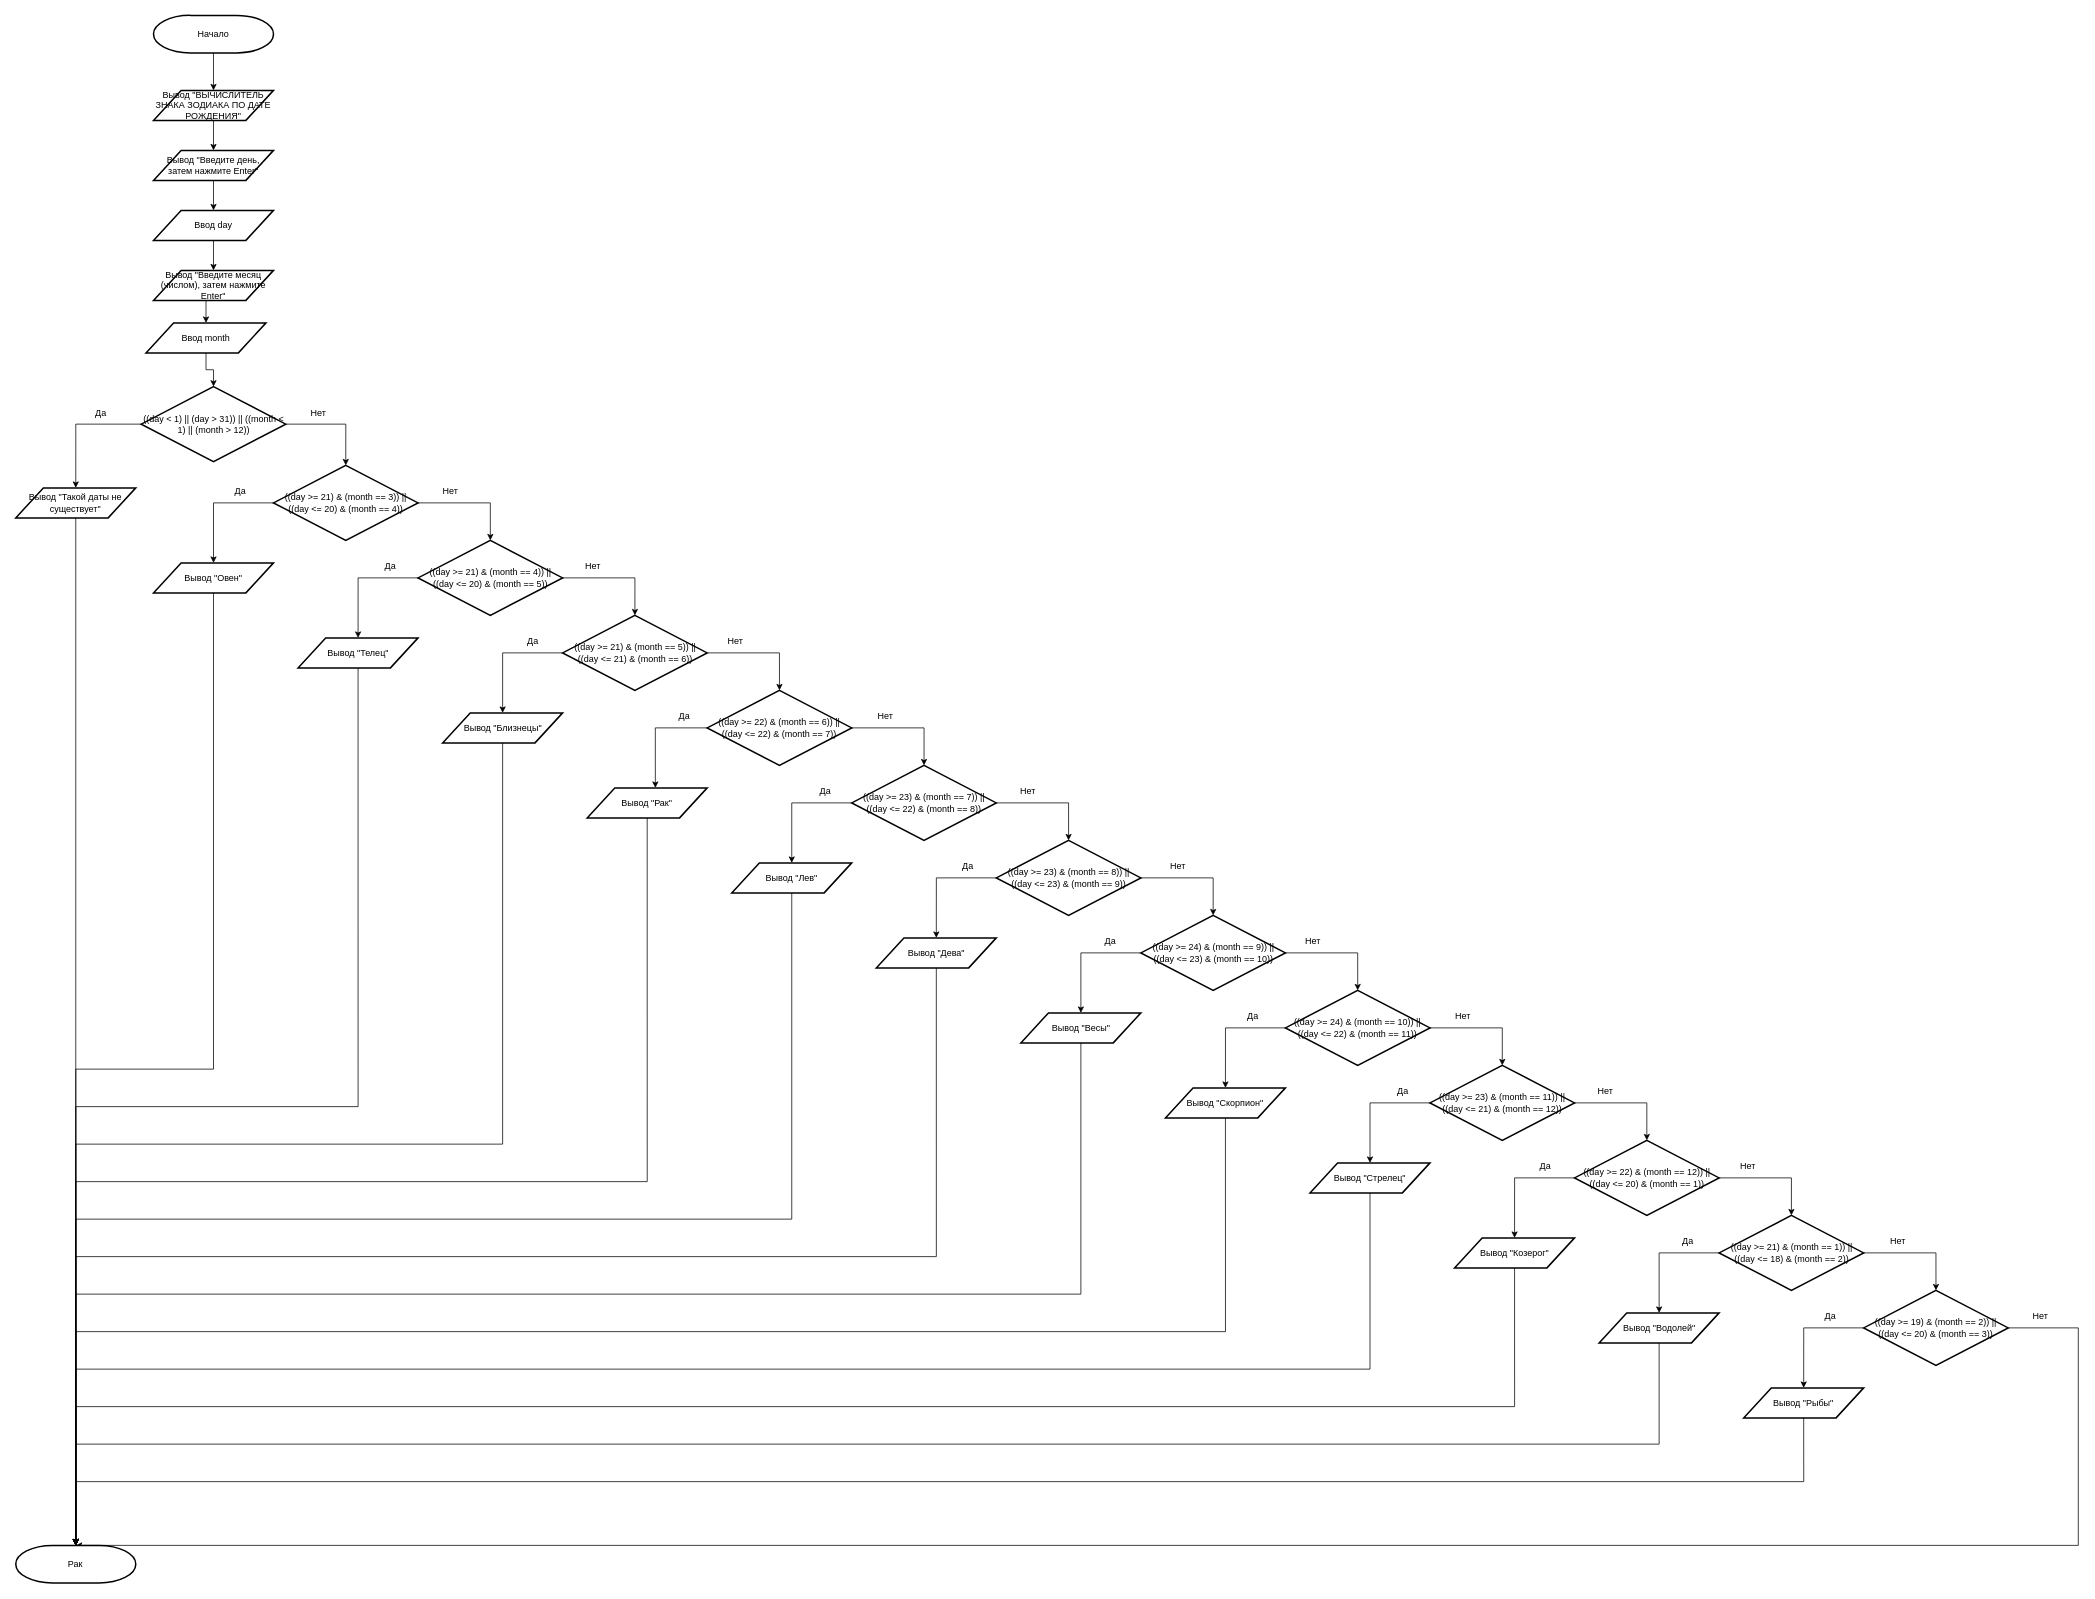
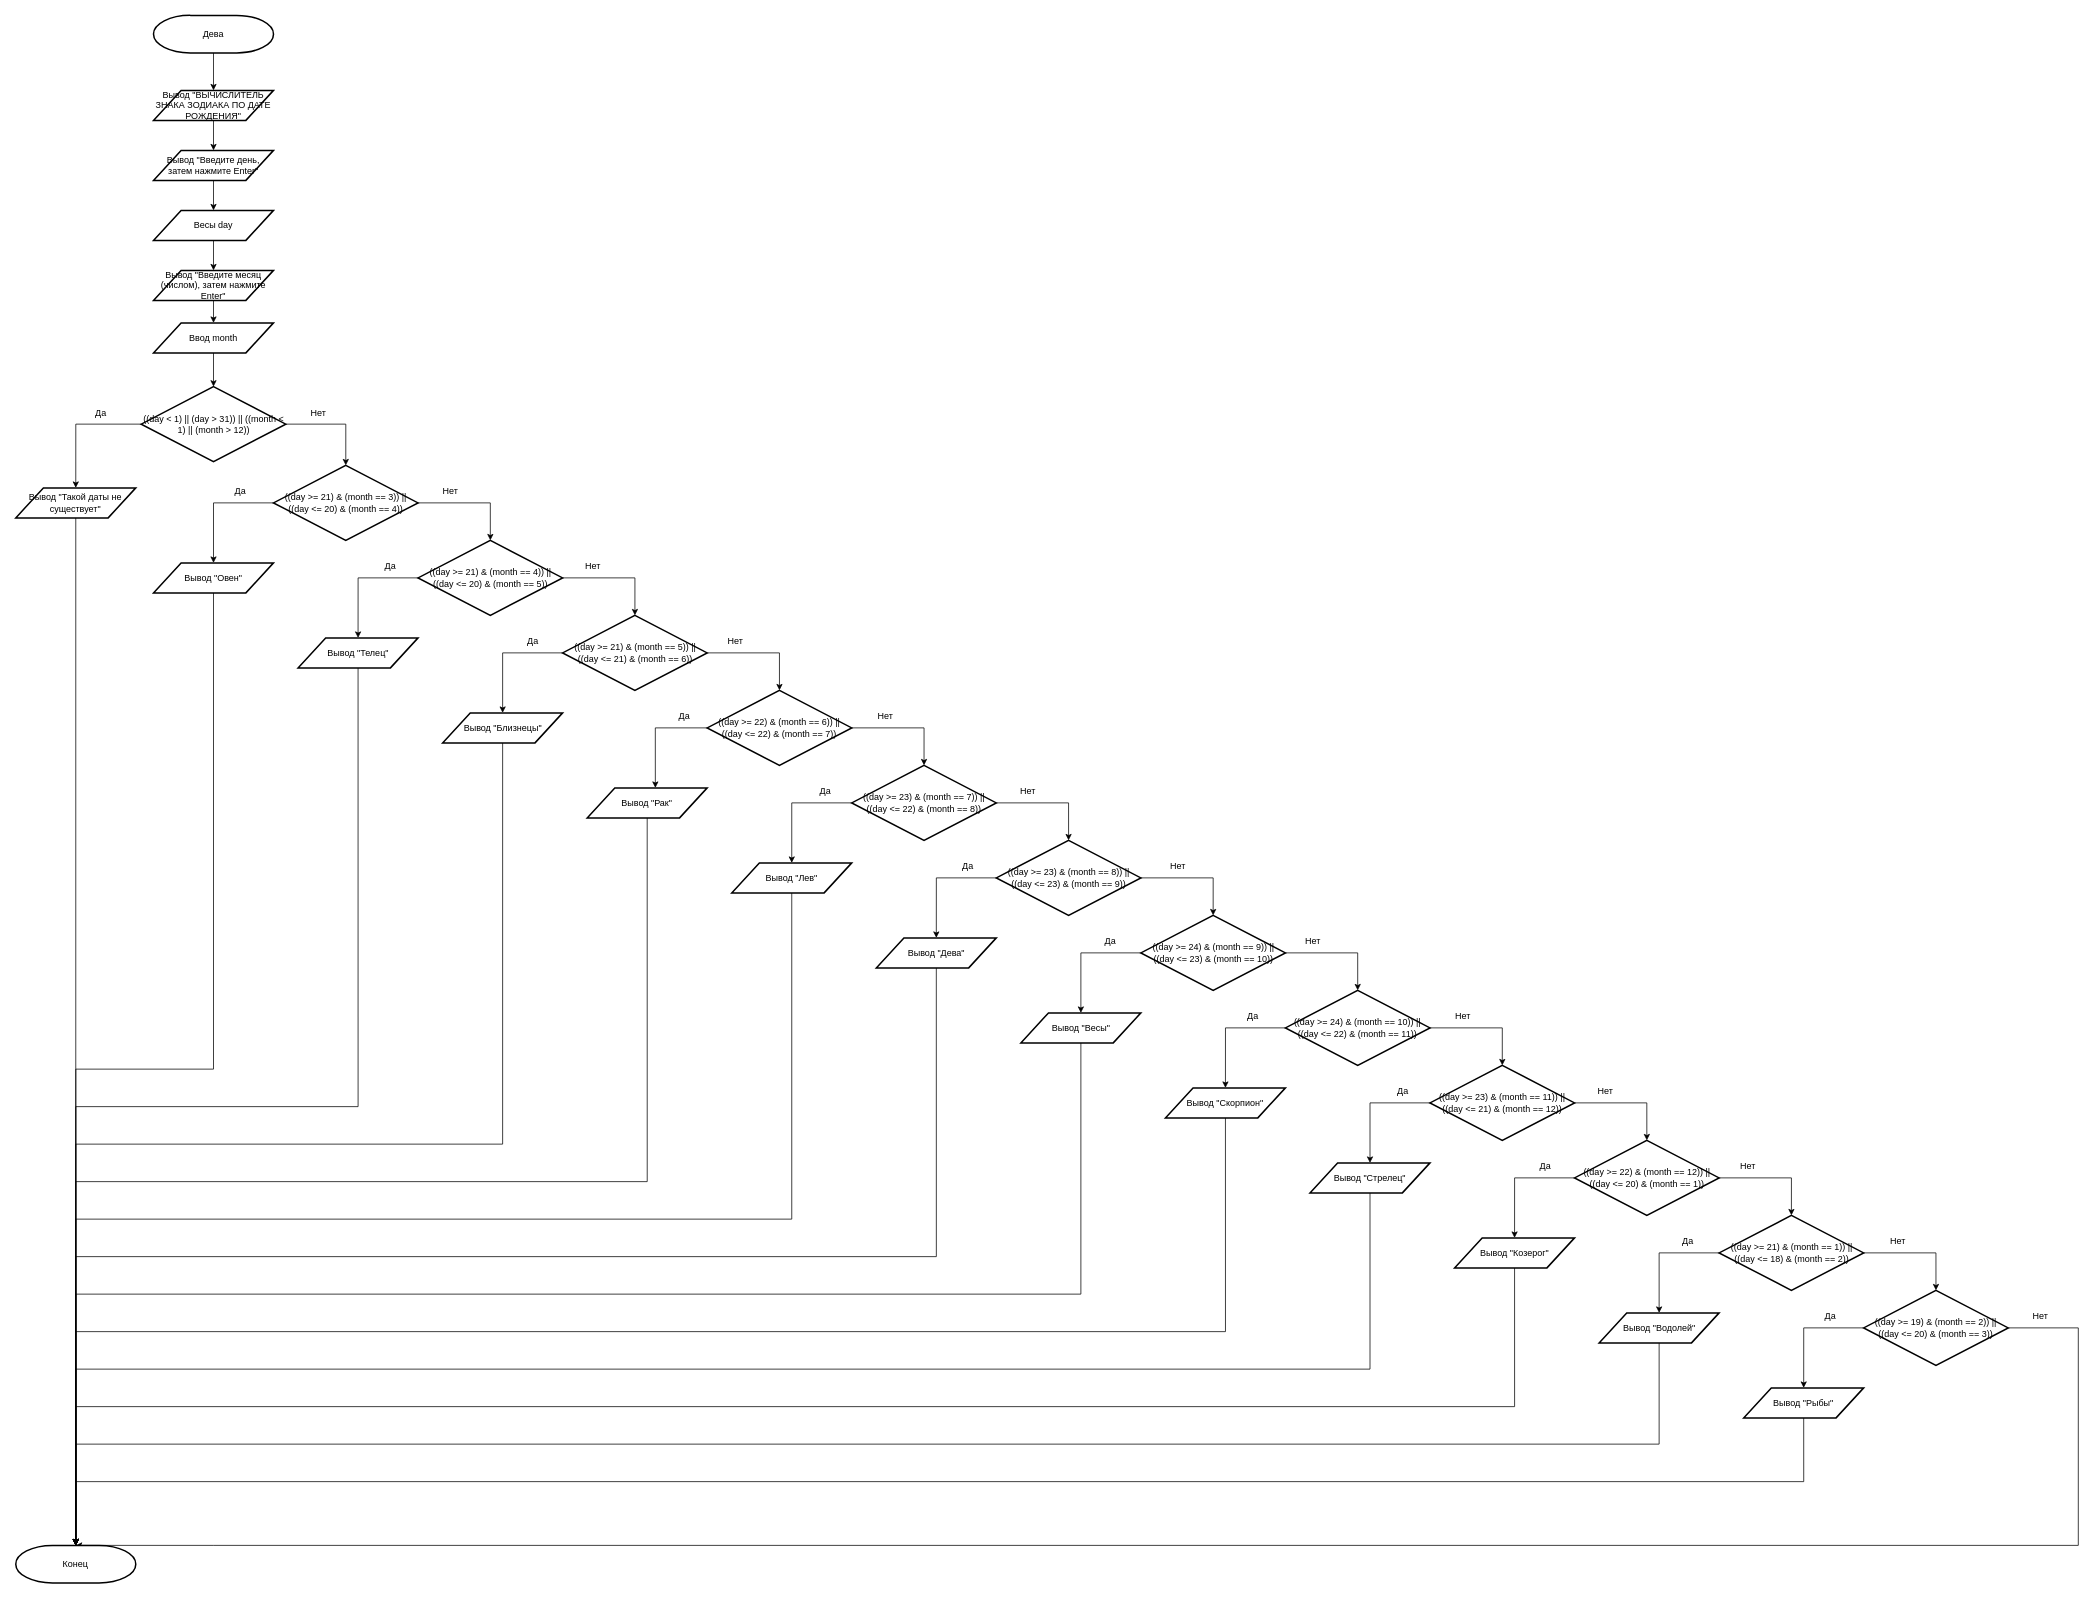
node "Начало": label "Начало" -> "Дева"
node "Ввод day": label "Ввод day" -> "Весы day"
node "Ввод month": moved (206, 338) -> (213, 338)
node "Рак": label "Рак" -> "Конец"
